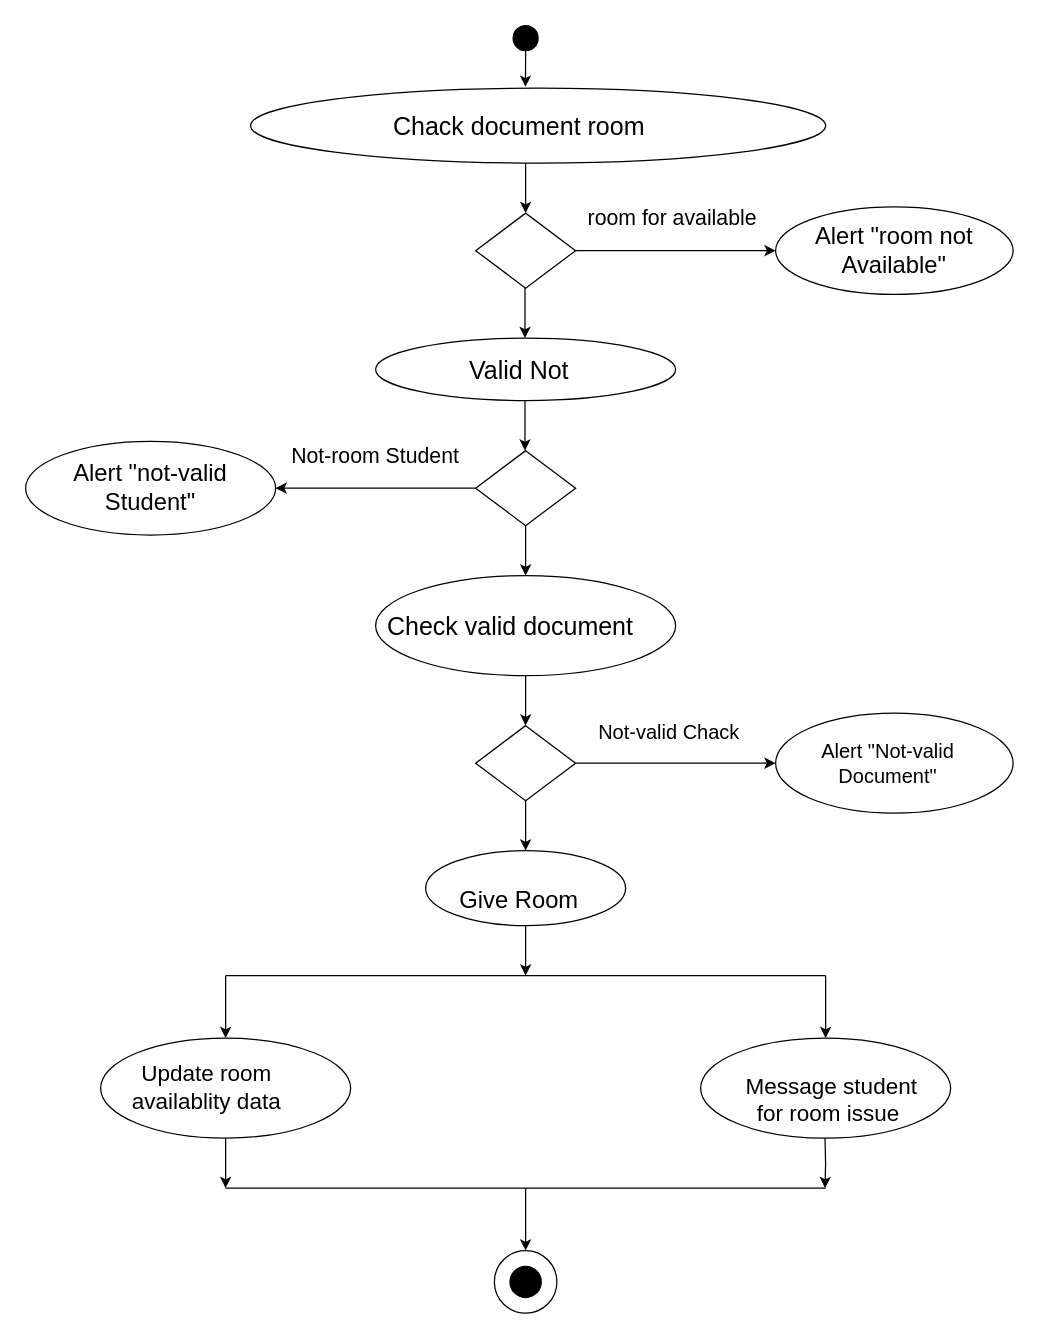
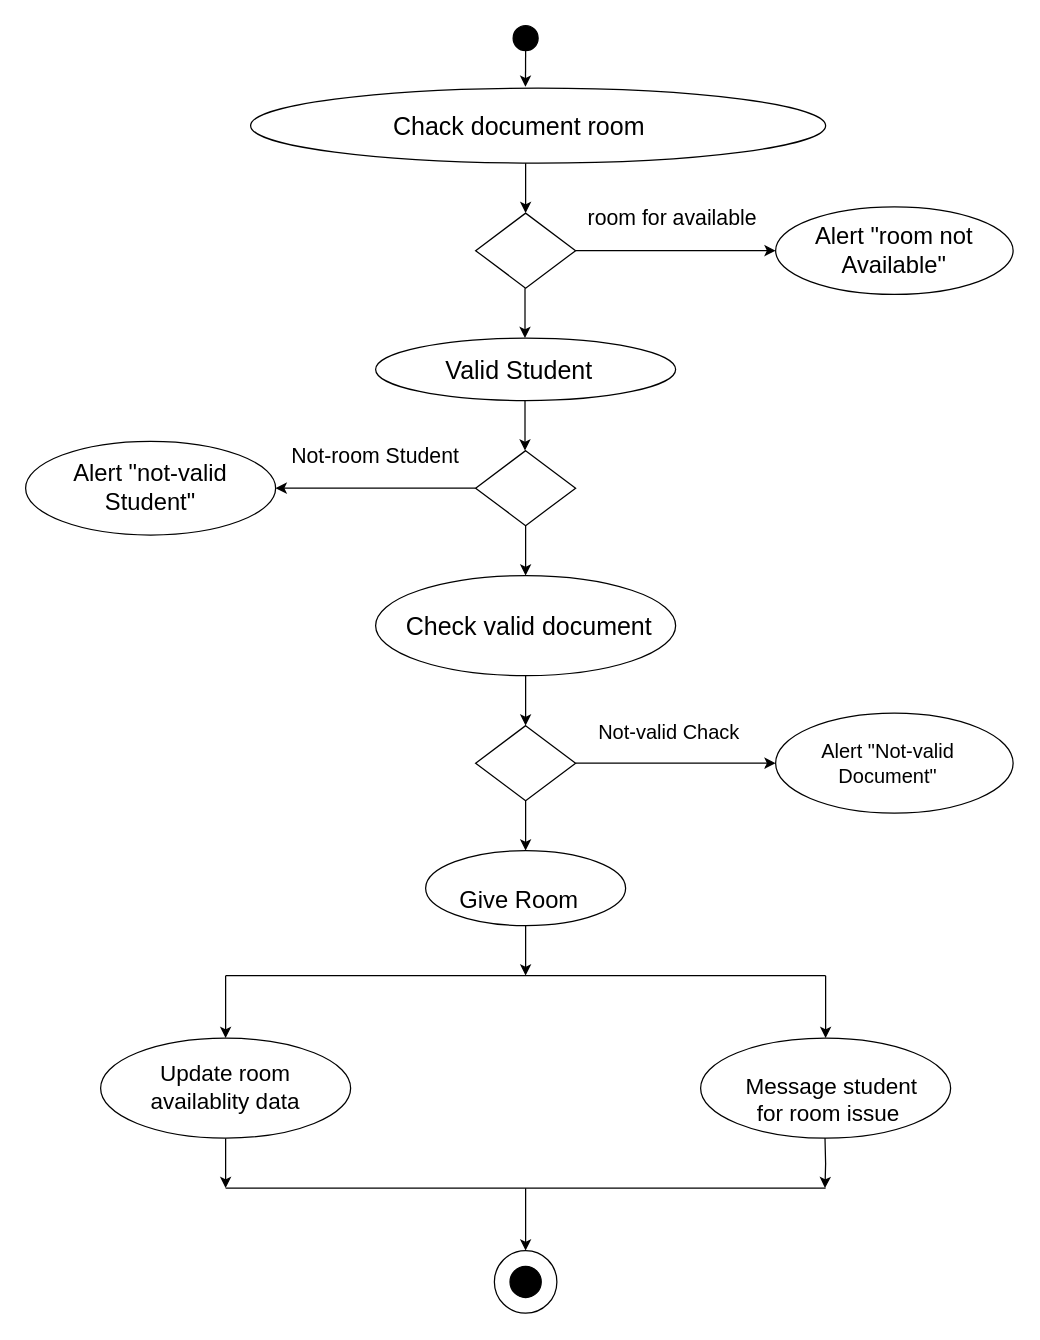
node "Valid Not": label "Valid Not" -> "Valid Student"
node "Check valid document": moved (510, 626) -> (529, 626)
node "Update room availablity data": moved (207, 1088) -> (226, 1088)
